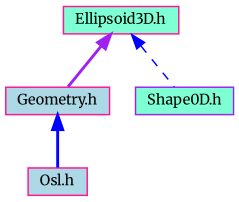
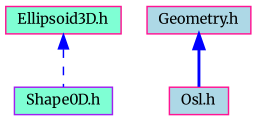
edge "Geometry.h" -> "Ellipsoid3D.h": removed
